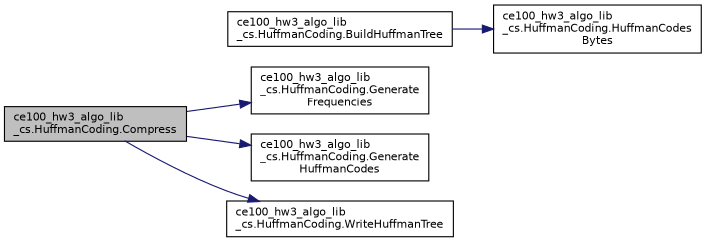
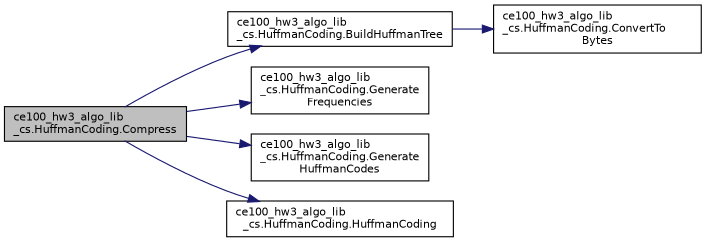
node "ce100_hw3_algo_lib _cs.HuffmanCoding.HuffmanCodes Bytes": label "ce100_hw3_algo_lib _cs.HuffmanCoding.HuffmanCodes Bytes" -> "ce100_hw3_algo_lib _cs.HuffmanCoding.ConvertTo Bytes"
edge "ce100_hw3_algo_lib _cs.HuffmanCoding.Compress" -> "ce100_hw3_algo_lib _cs.HuffmanCoding.BuildHuffmanTree": added
node "ce100_hw3_algo_lib _cs.HuffmanCoding.WriteHuffmanTree": label "ce100_hw3_algo_lib _cs.HuffmanCoding.WriteHuffmanTree" -> "ce100_hw3_algo_lib _cs.HuffmanCoding.HuffmanCoding"
